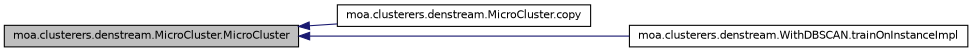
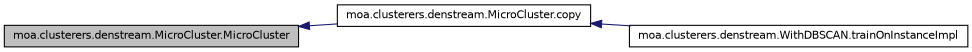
edge "moa.clusterers.denstream.WithDBSCAN.trainOnInstanceImpl" -> "moa.clusterers.denstream.MicroCluster.MicroCluster": now "moa.clusterers.denstream.WithDBSCAN.trainOnInstanceImpl" -> "moa.clusterers.denstream.MicroCluster.copy"
